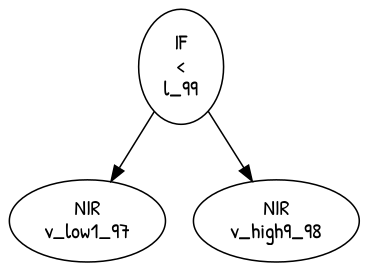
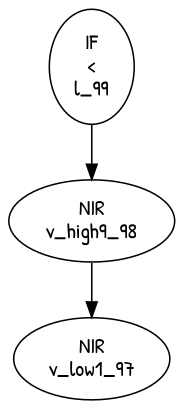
edge "IF < l_99" -> "NIR v_low1_97": now "NIR v_high9_98" -> "NIR v_low1_97"
